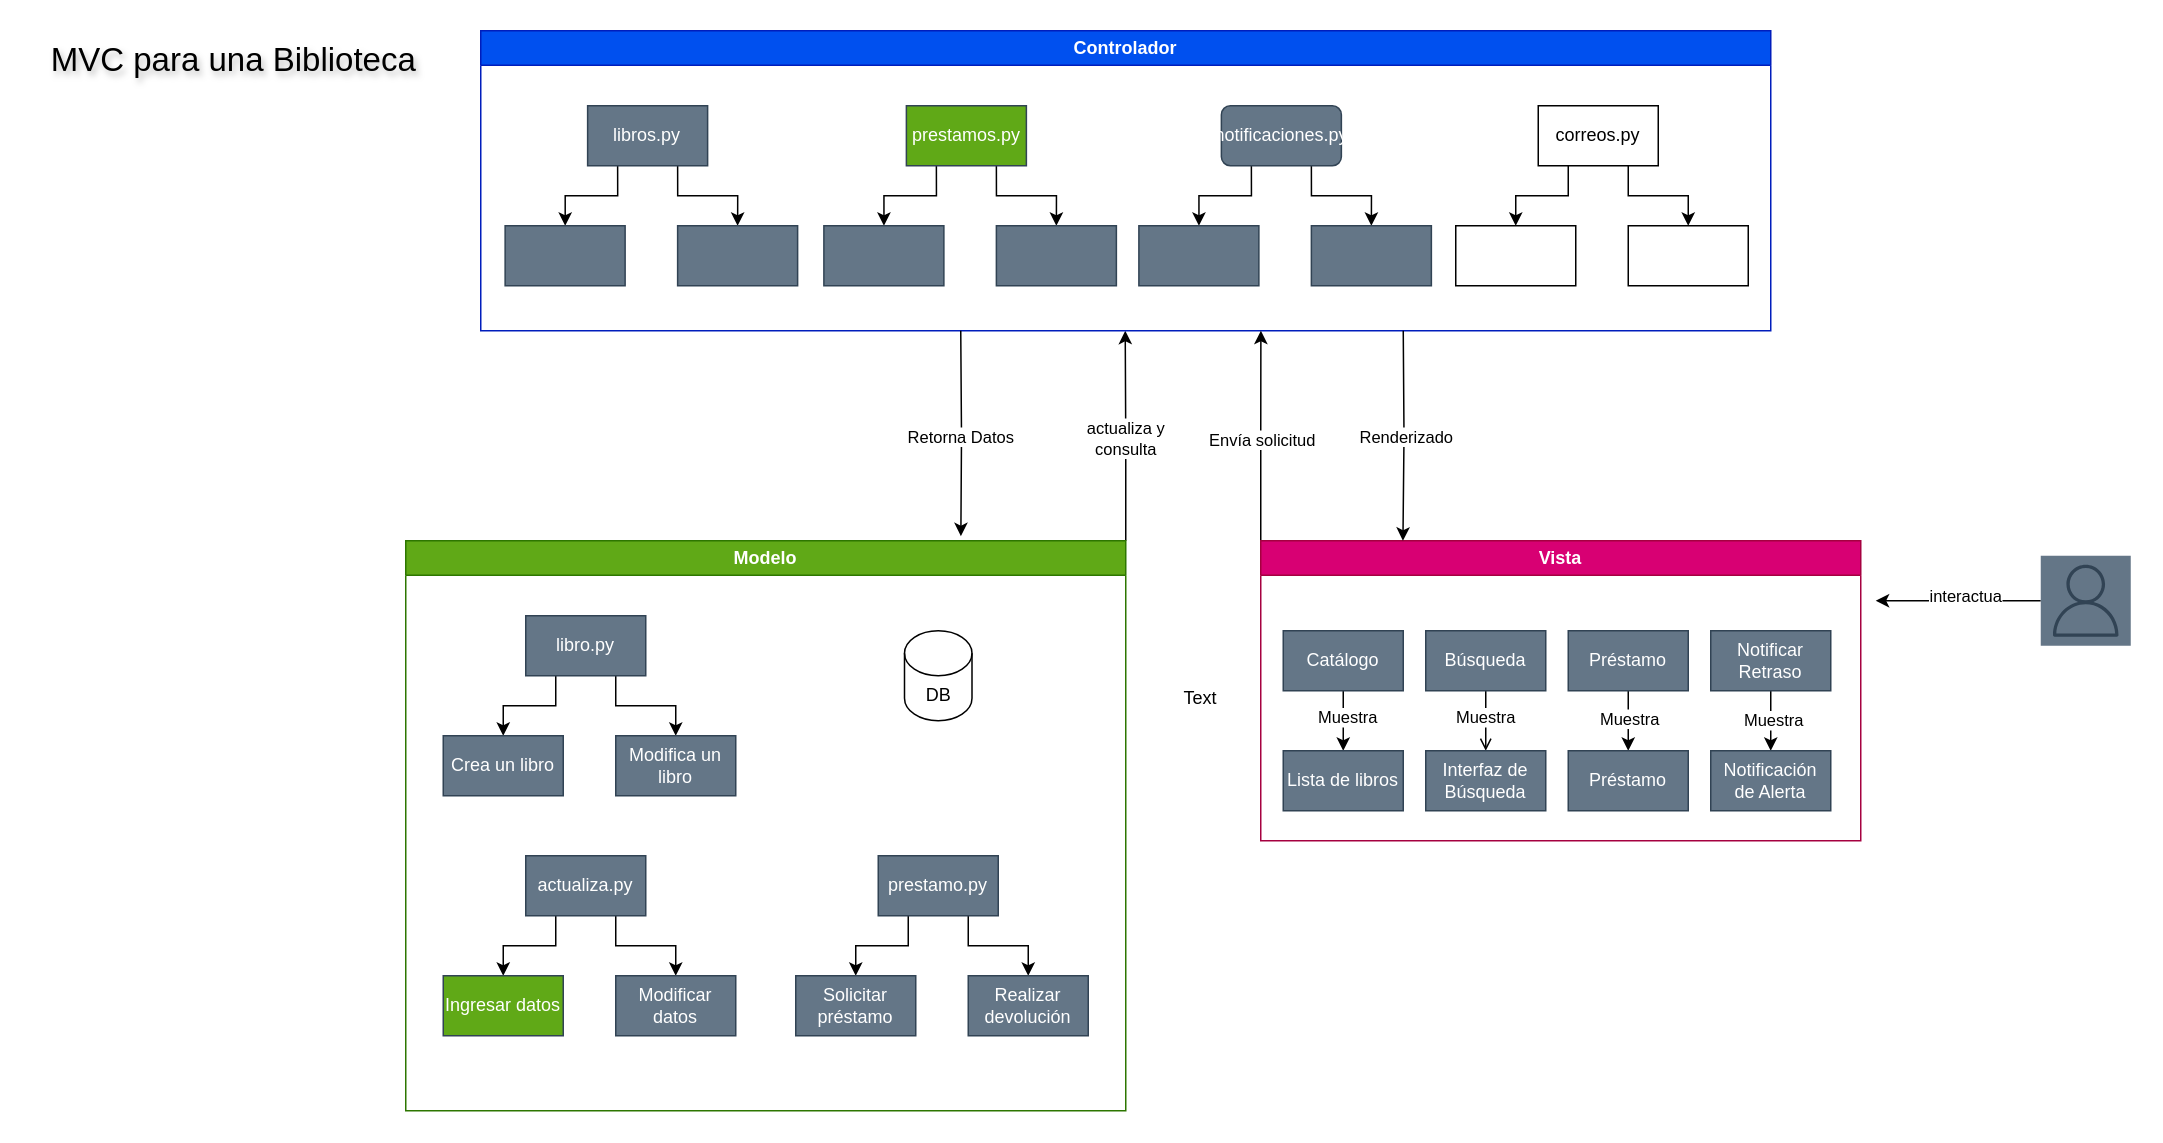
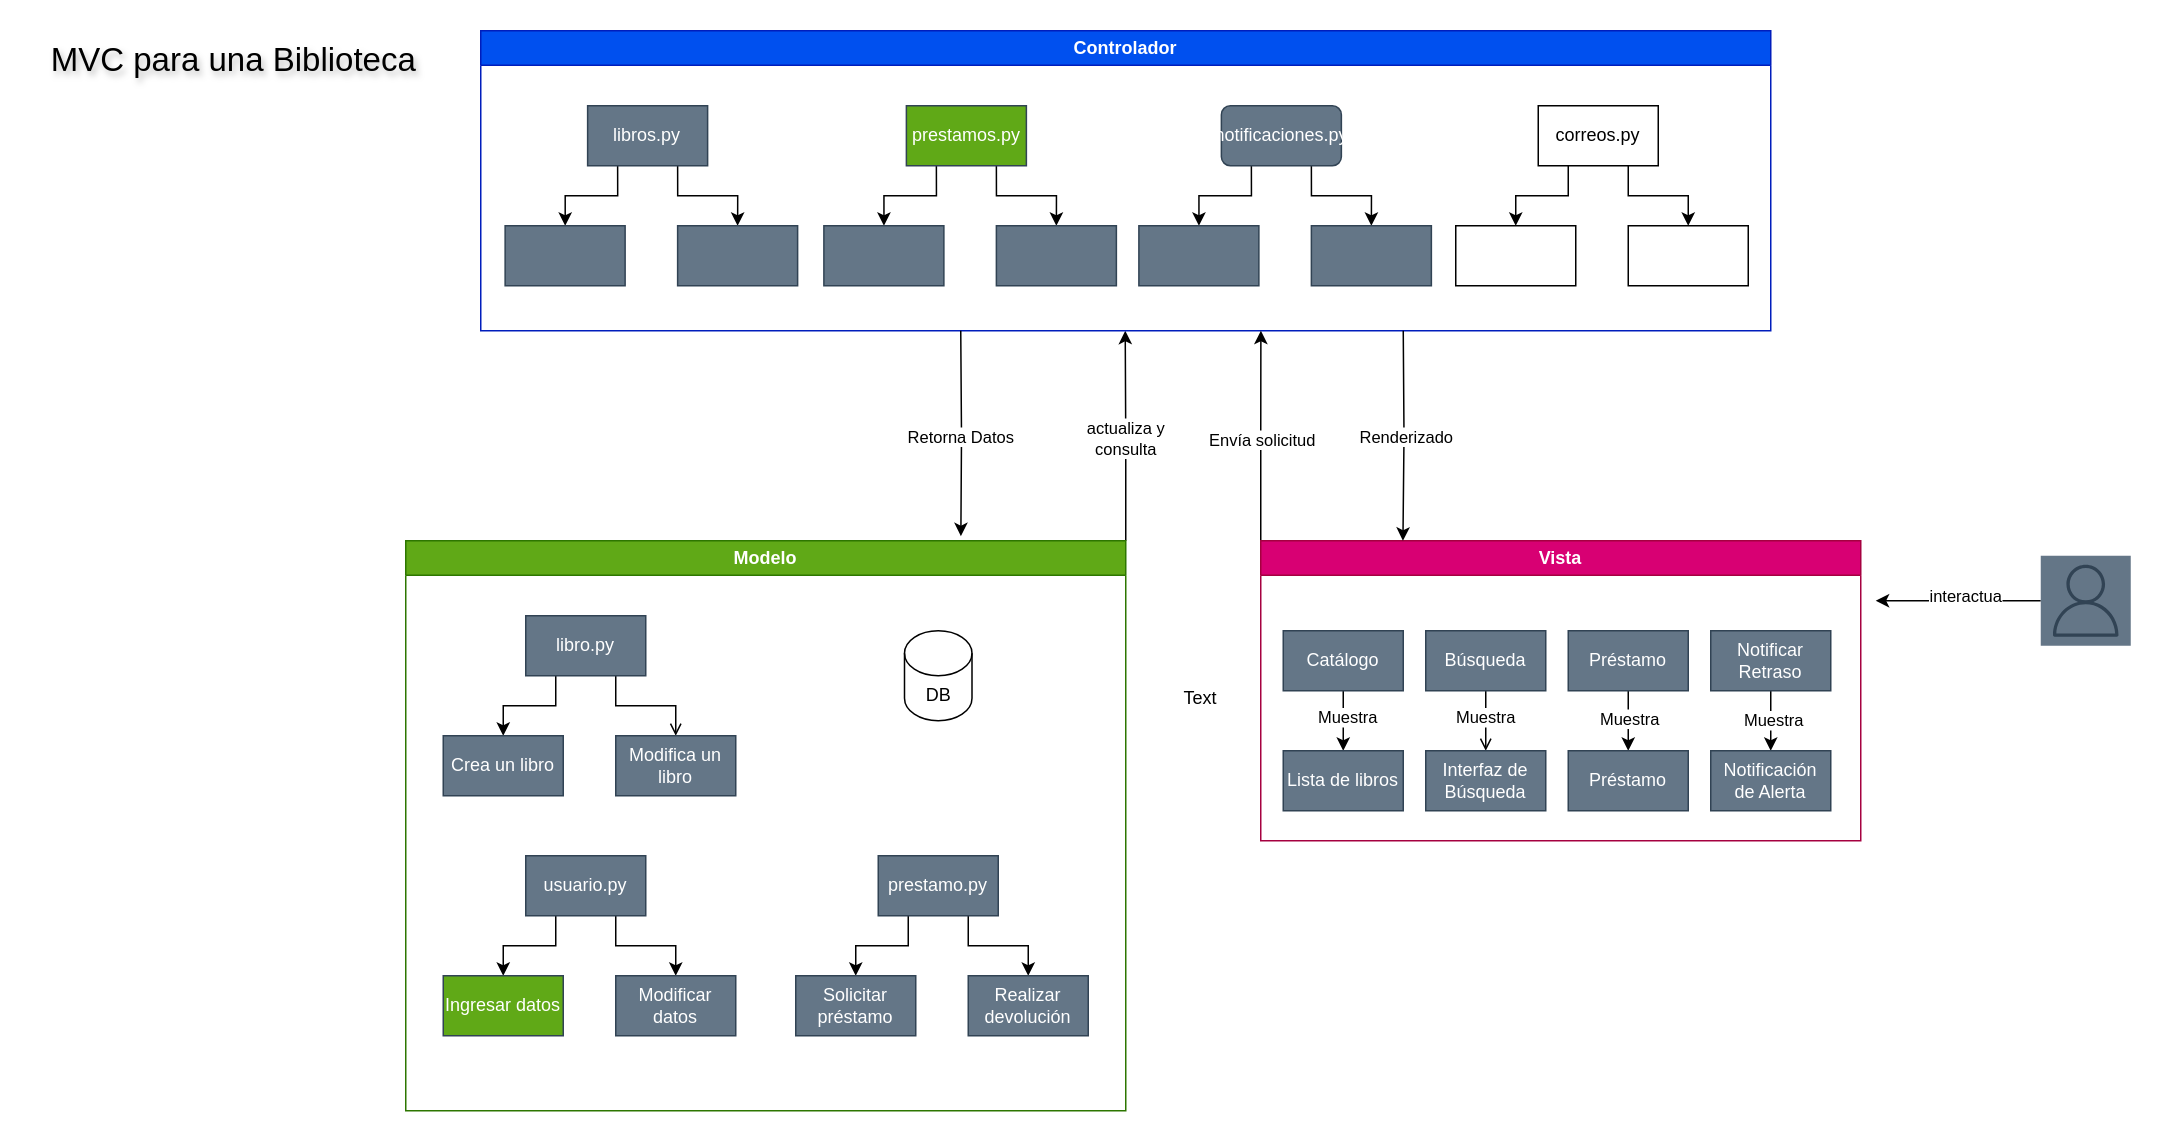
edge "libro.py" -> "Modifica un libro": arrowhead classic -> open
node "actualiza.py": label "actualiza.py" -> "usuario.py"
